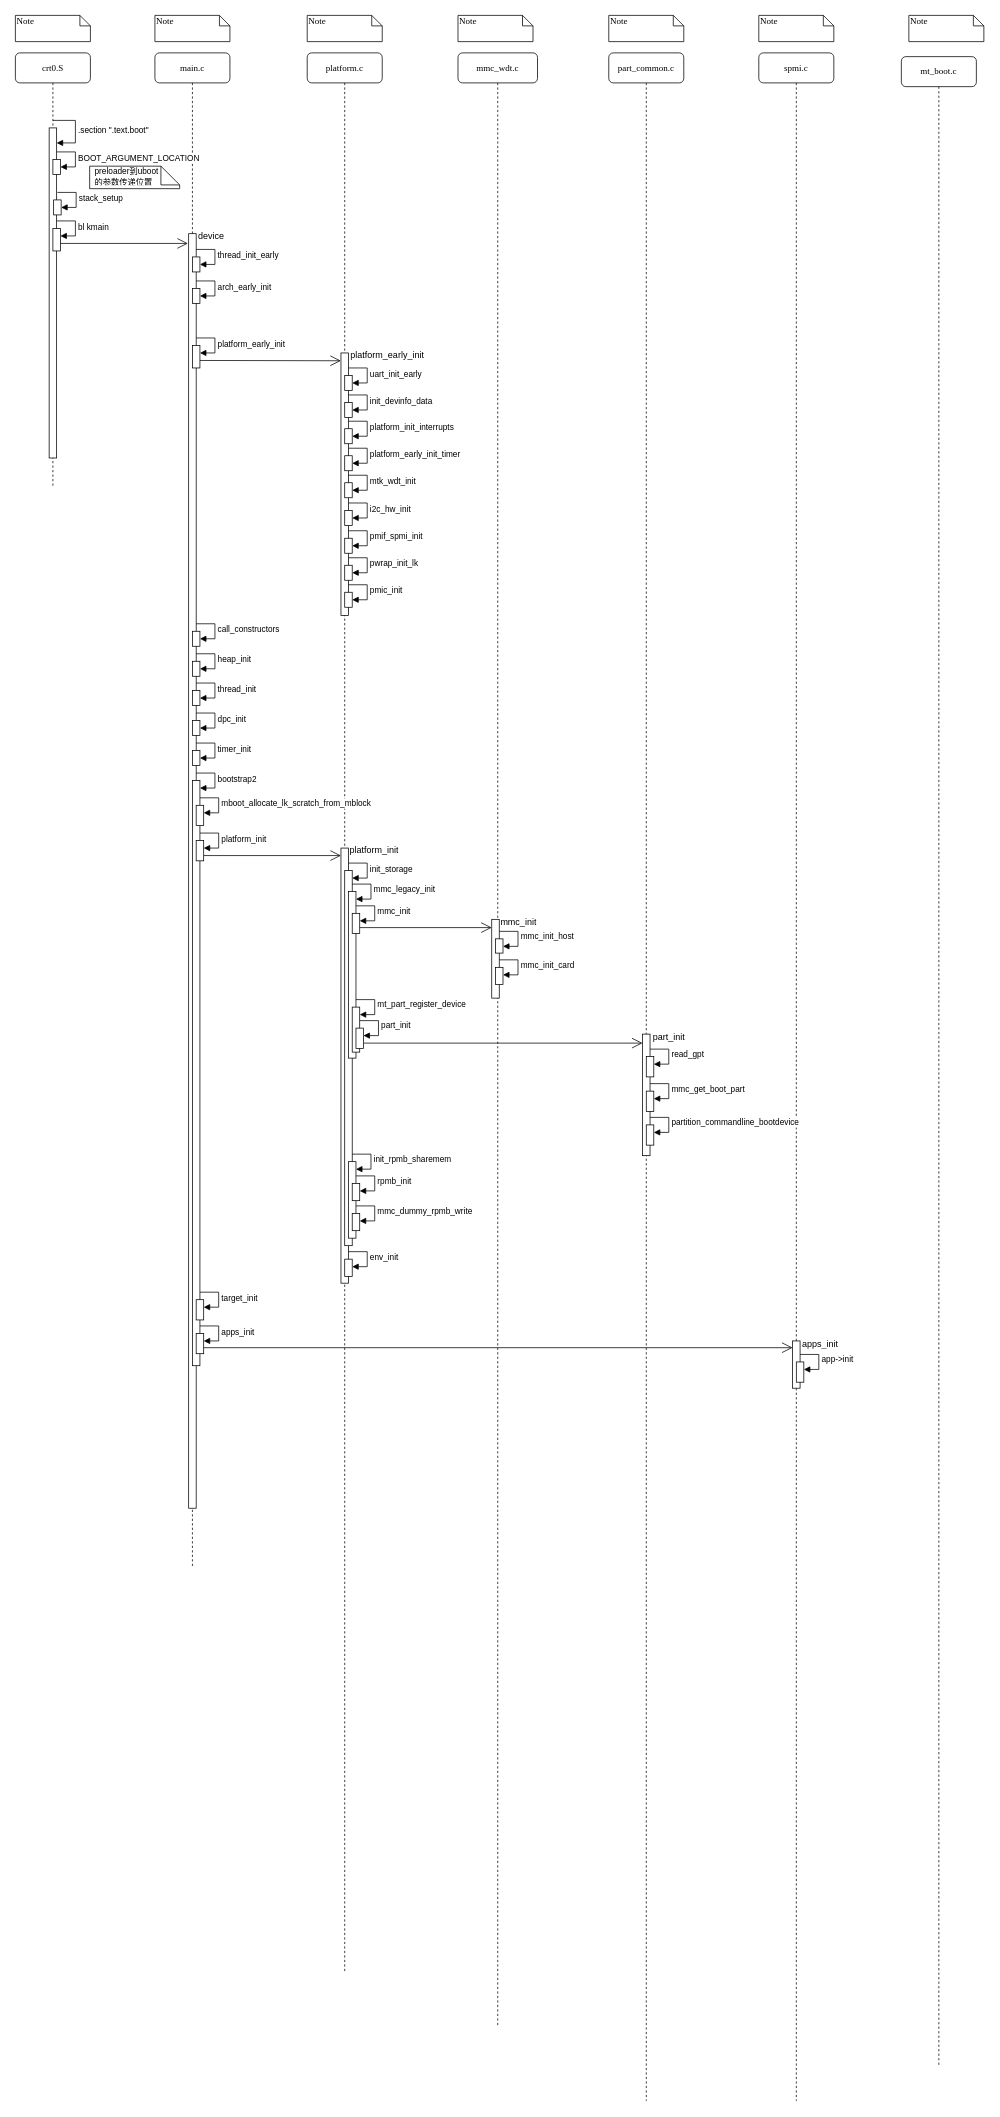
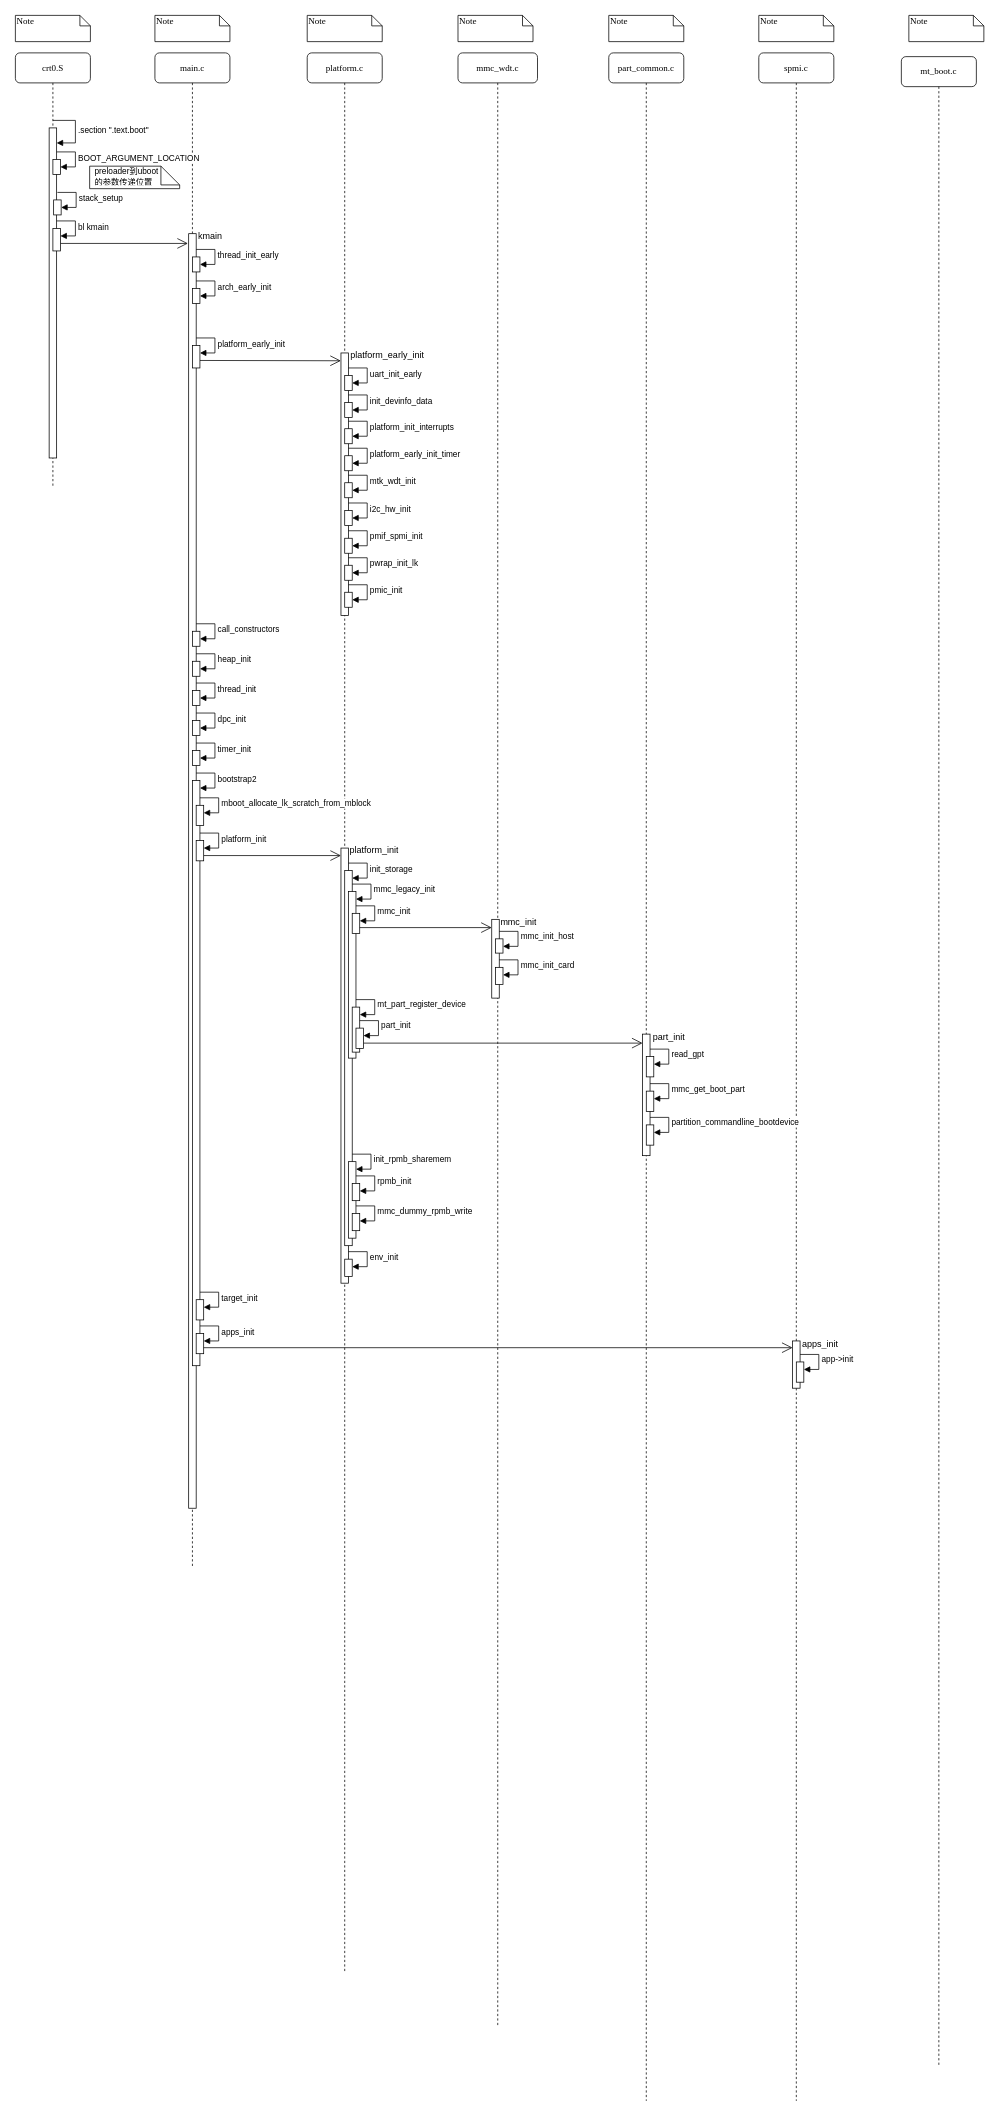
node "device": label "device" -> "kmain"
